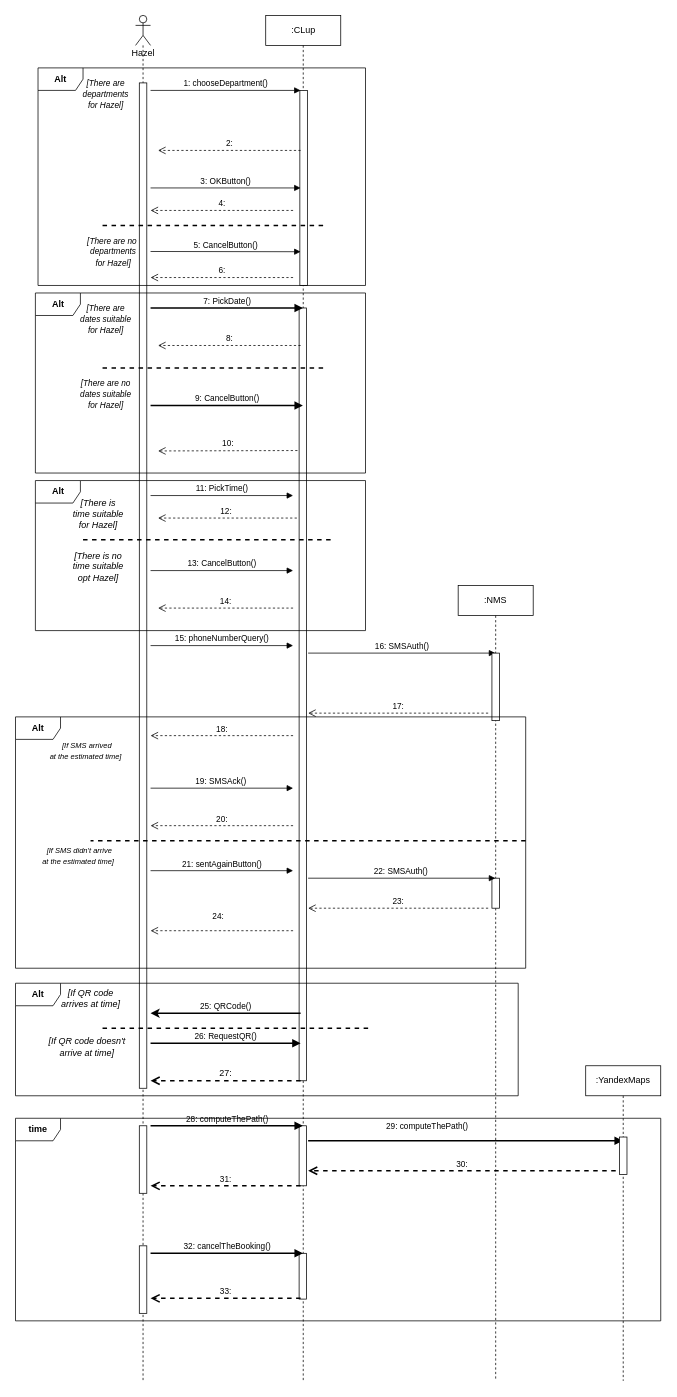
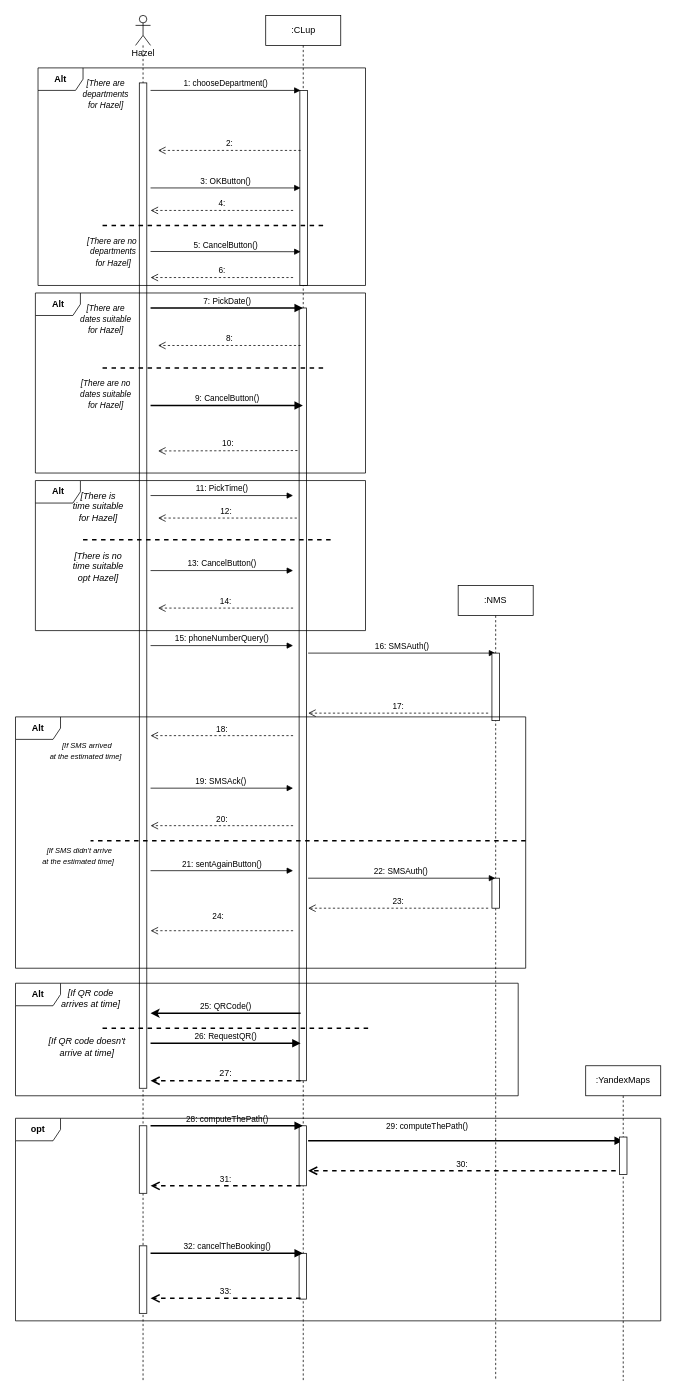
node "[There is time suitable for Hazel]": moved (98, 514) -> (98, 507)
node "time": label "time" -> "opt"
